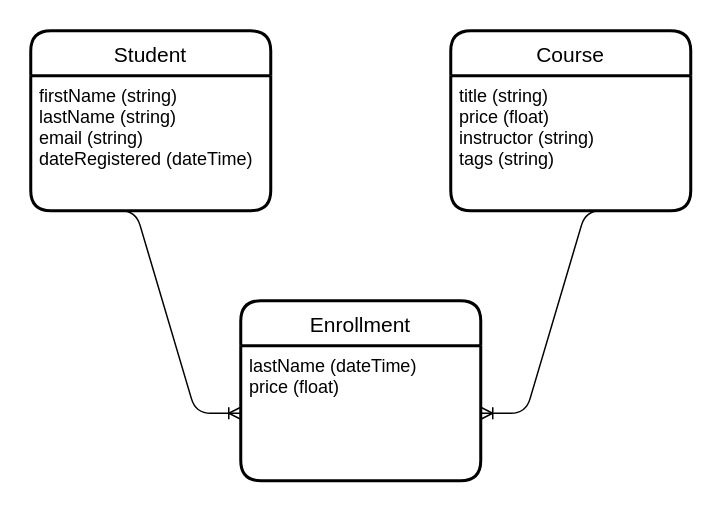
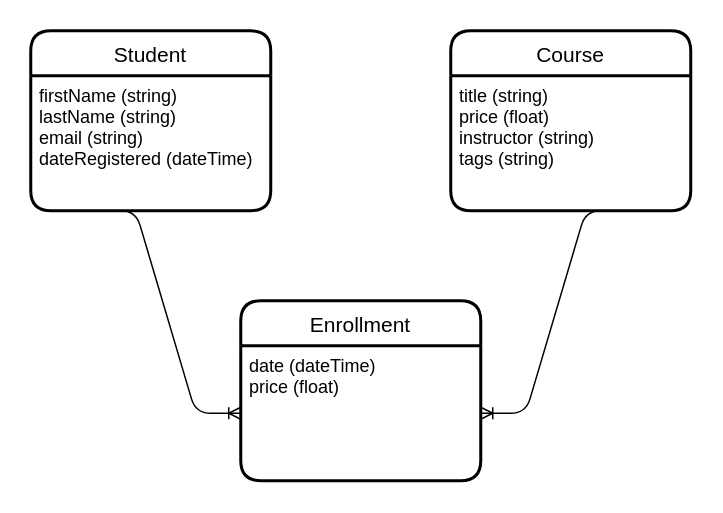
node "lastName (dateTime) price (float)": label "lastName (dateTime) price (float)" -> "date (dateTime) price (float)"
